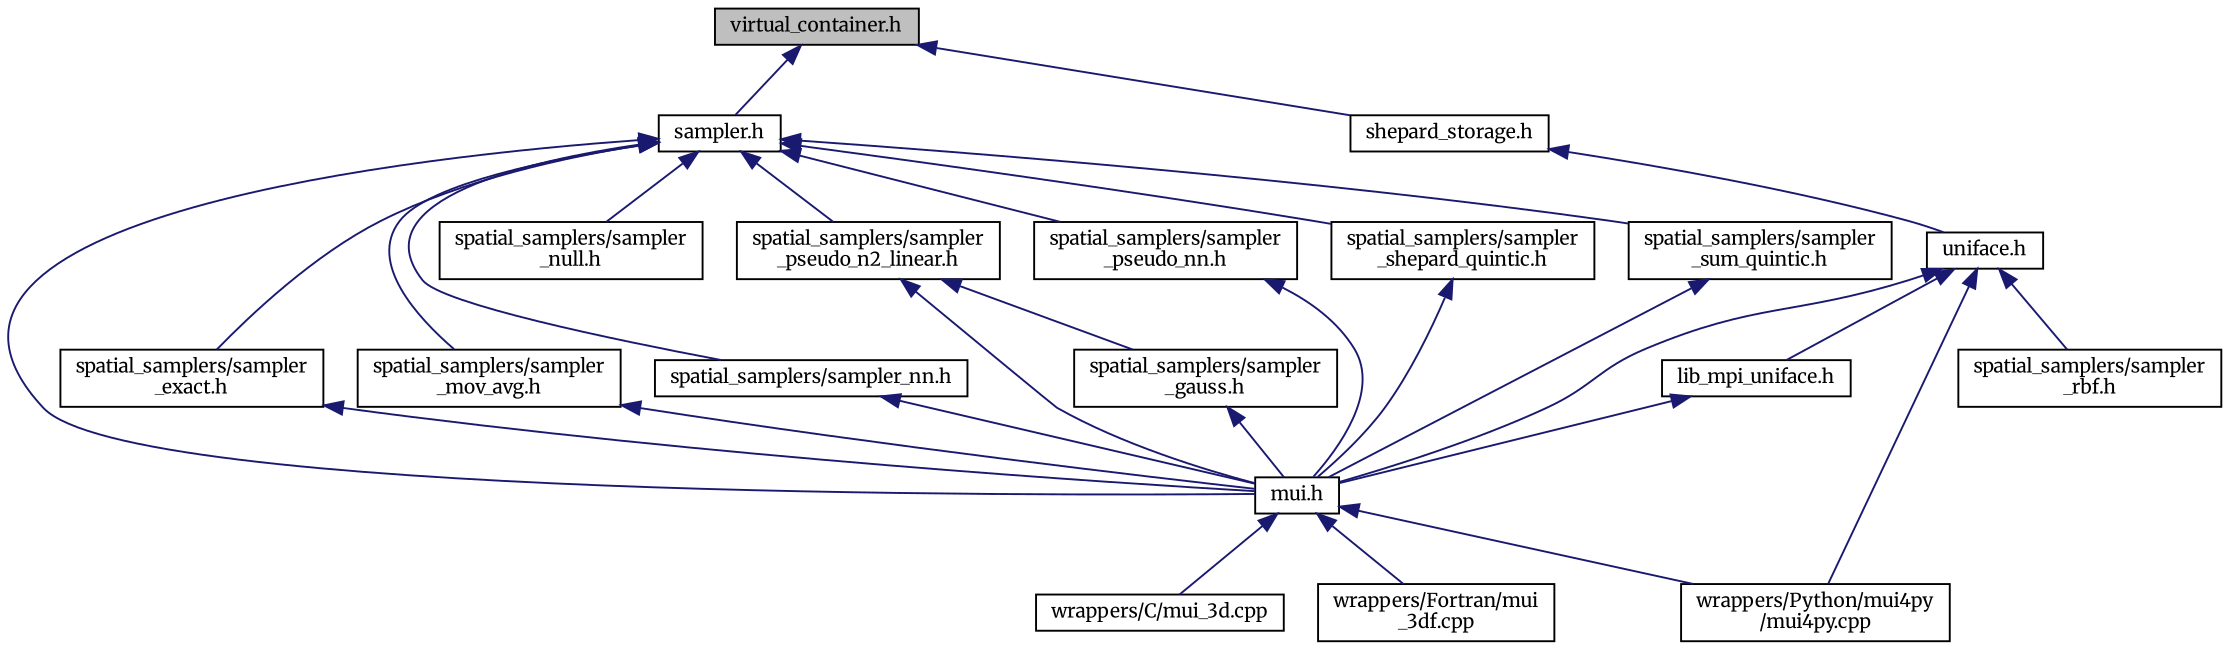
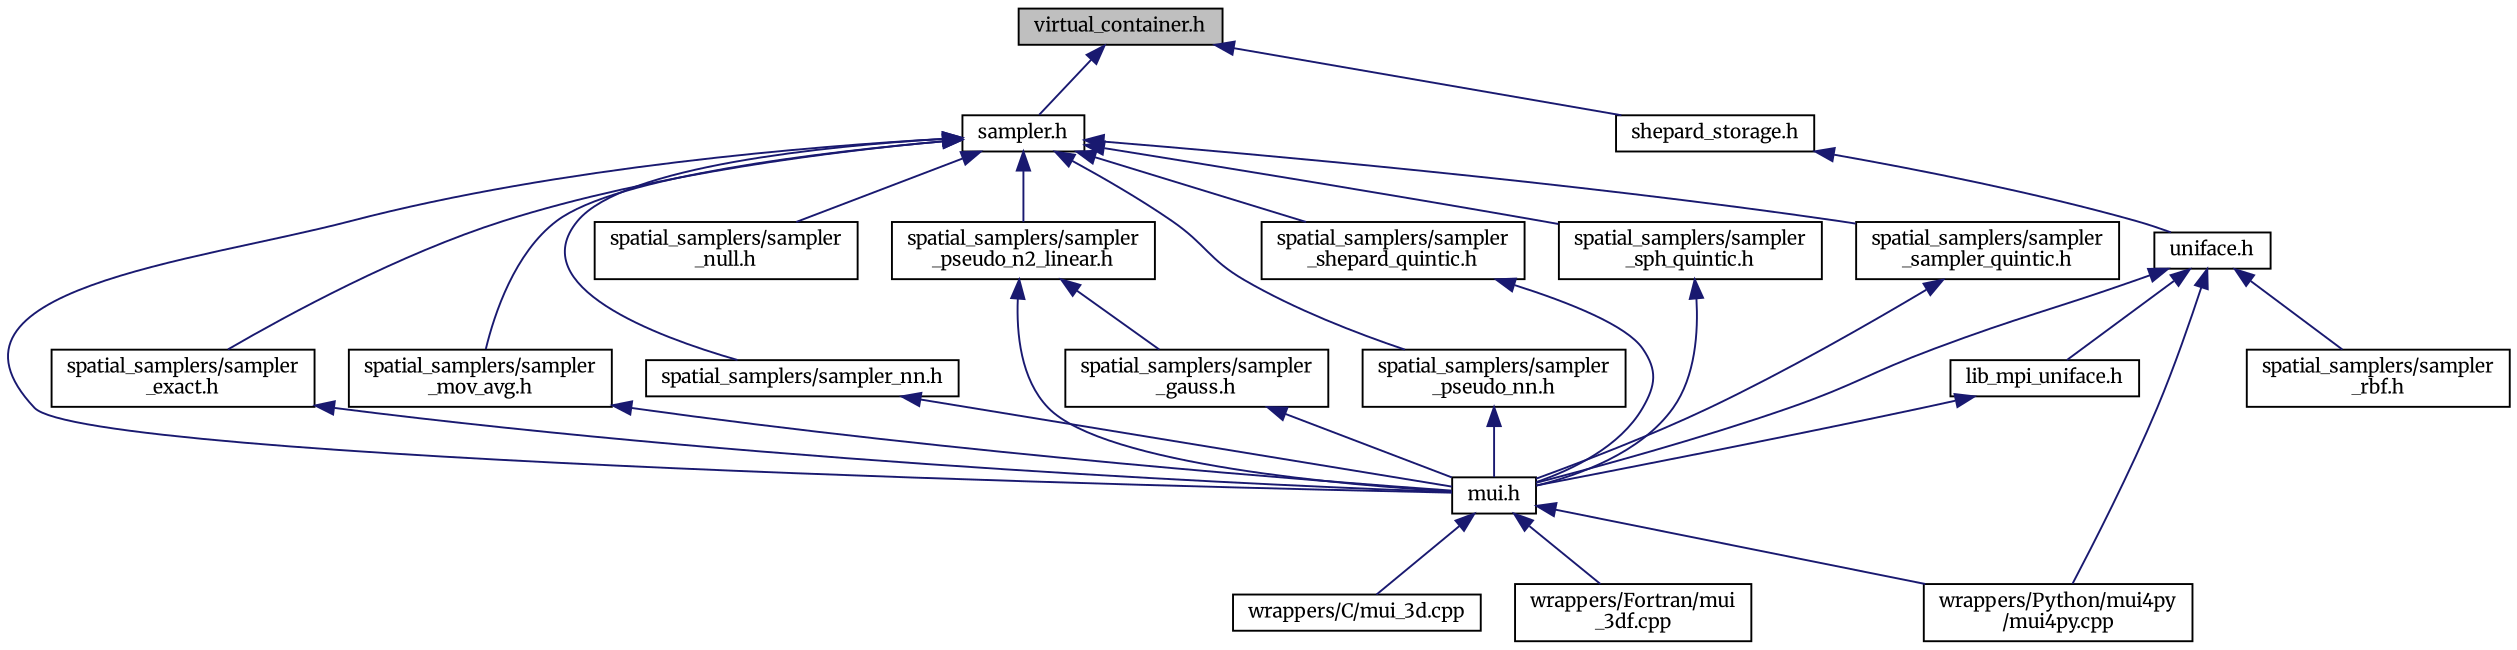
node "spatial_samplers/sampler _sph_quintic.h": added
node "spatial_samplers/sampler _sum_quintic.h": label "spatial_samplers/sampler _sum_quintic.h" -> "spatial_samplers/sampler _sampler_quintic.h"
